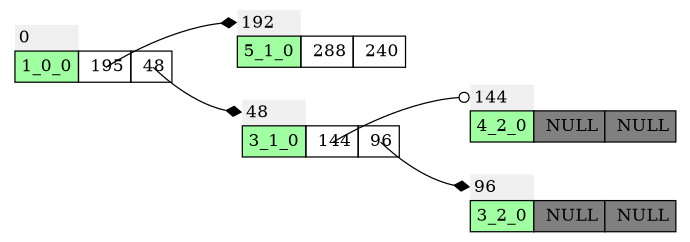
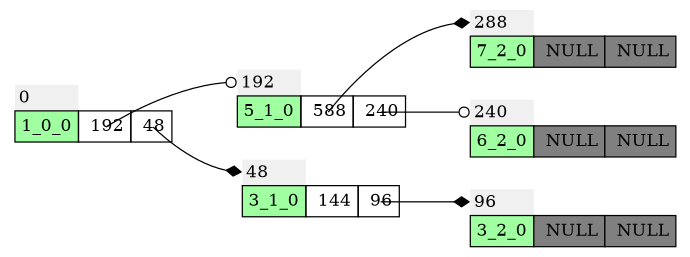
edge "0" -> "192": arrowhead diamond -> odot
node "288": added
node "192": text "288" -> "588"
node "0": text "195" -> "192"
node "144": removed
node "240": added
